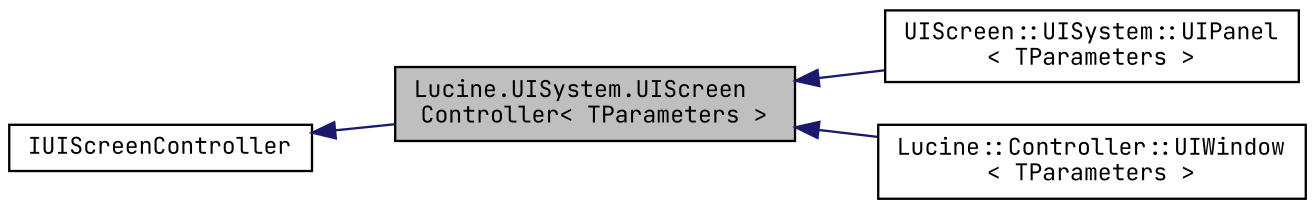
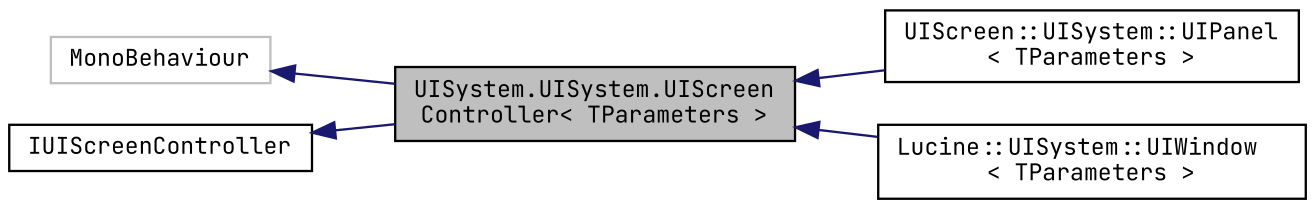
node "MonoBehaviour": added
node "Lucine.UISystem.UIScreen Controller< TParameters >": label "Lucine.UISystem.UIScreen Controller< TParameters >" -> "UISystem.UISystem.UIScreen Controller< TParameters >"
node "Lucine::Controller::UIWindow < TParameters >": label "Lucine::Controller::UIWindow < TParameters >" -> "Lucine::UISystem::UIWindow < TParameters >"
